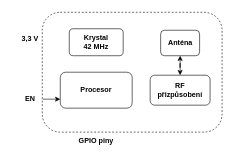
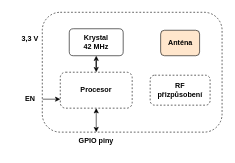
node "Anténa": fillcolor #ffffff -> #ffe6cc
edge "Krystal 42 MHz" -- "Procesor": added
edge "Anténa" -- "RF přizpůsobení": removed
node "Procesor": style solid -> dashed
node "RF přizpůsobení": style solid -> dashed
edge "Procesor" -- "GPIO piny": added
